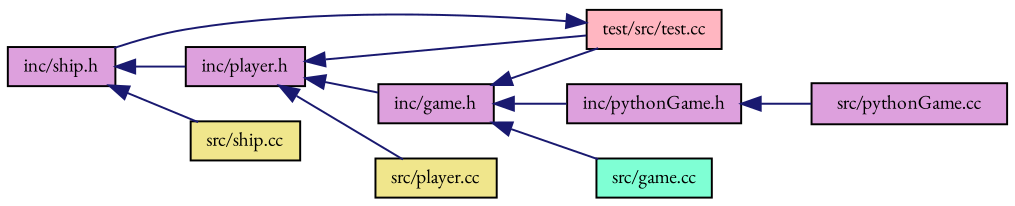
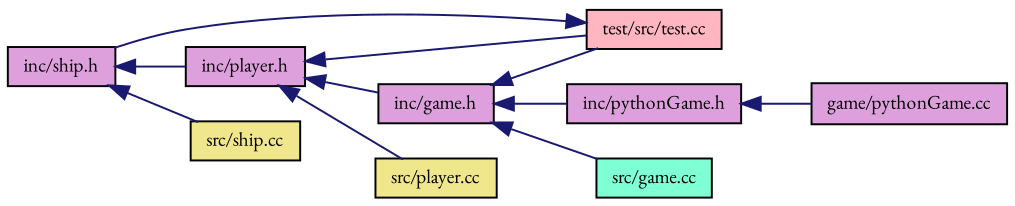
node "src/pythonGame.cc": label "src/pythonGame.cc" -> "game/pythonGame.cc"
